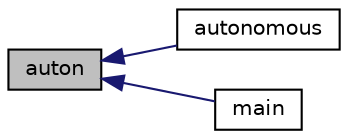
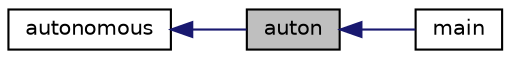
edge "autonomous" -> "auton": reversed
